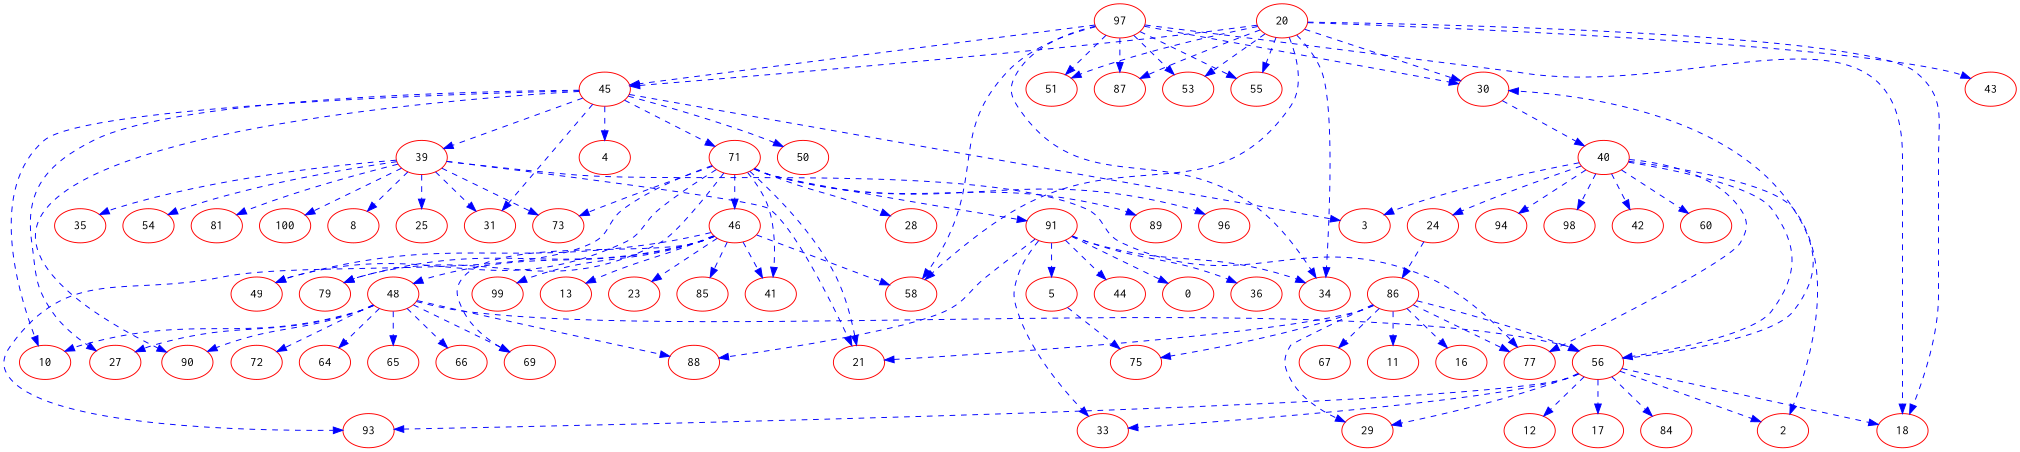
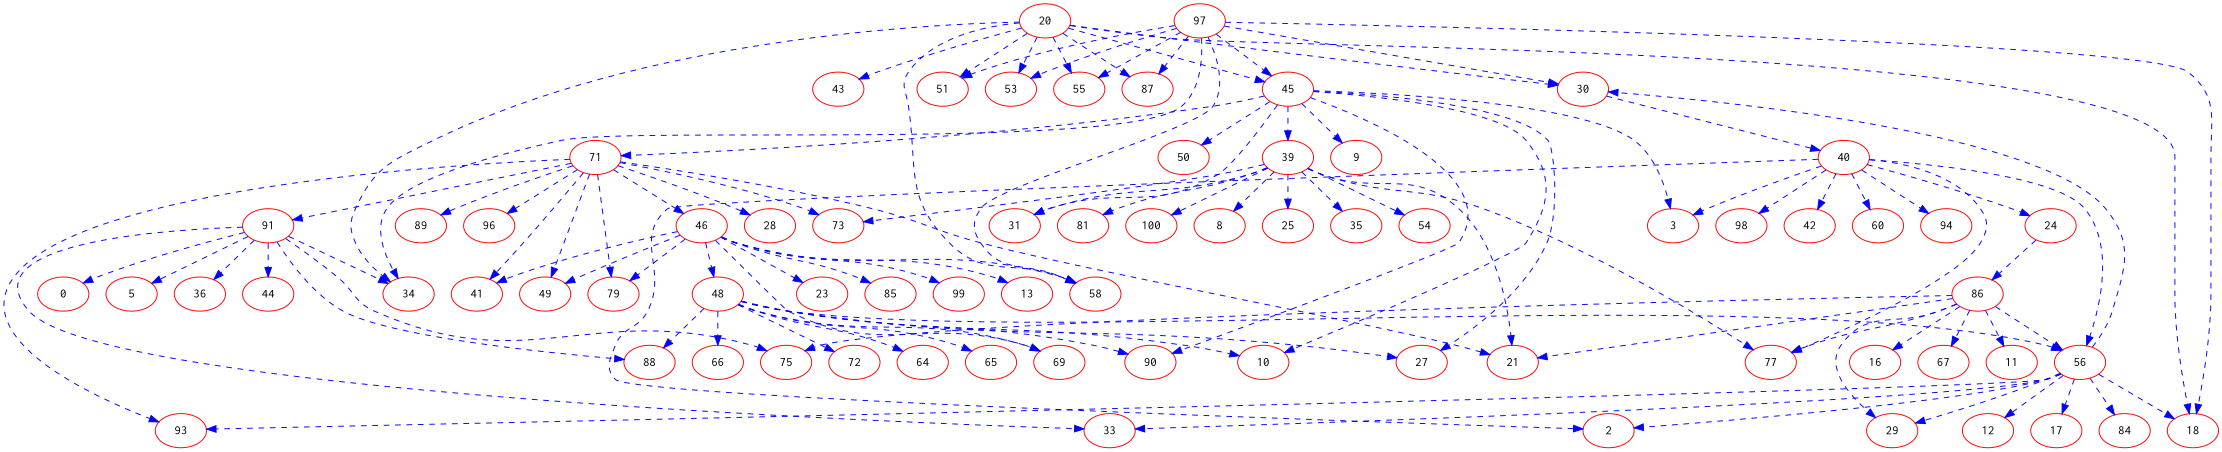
node "4": label "4" -> "9"
edge "5" -> "75": now "91" -> "75"
